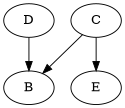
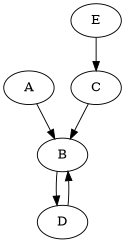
edge "C" -> "E": reversed
node "A": added
edge "B" -> "D": added
